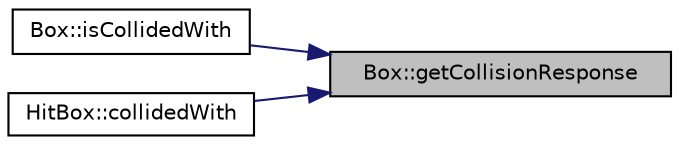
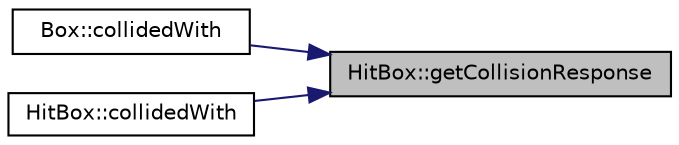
node "Box::isCollidedWith": label "Box::isCollidedWith" -> "Box::collidedWith"
node "Box::getCollisionResponse": label "Box::getCollisionResponse" -> "HitBox::getCollisionResponse"
